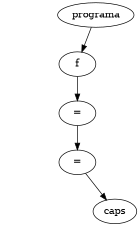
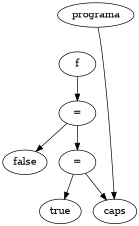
edge "programa" -> "f": now "programa" -> "caps"
node "false": added
node "true": added
